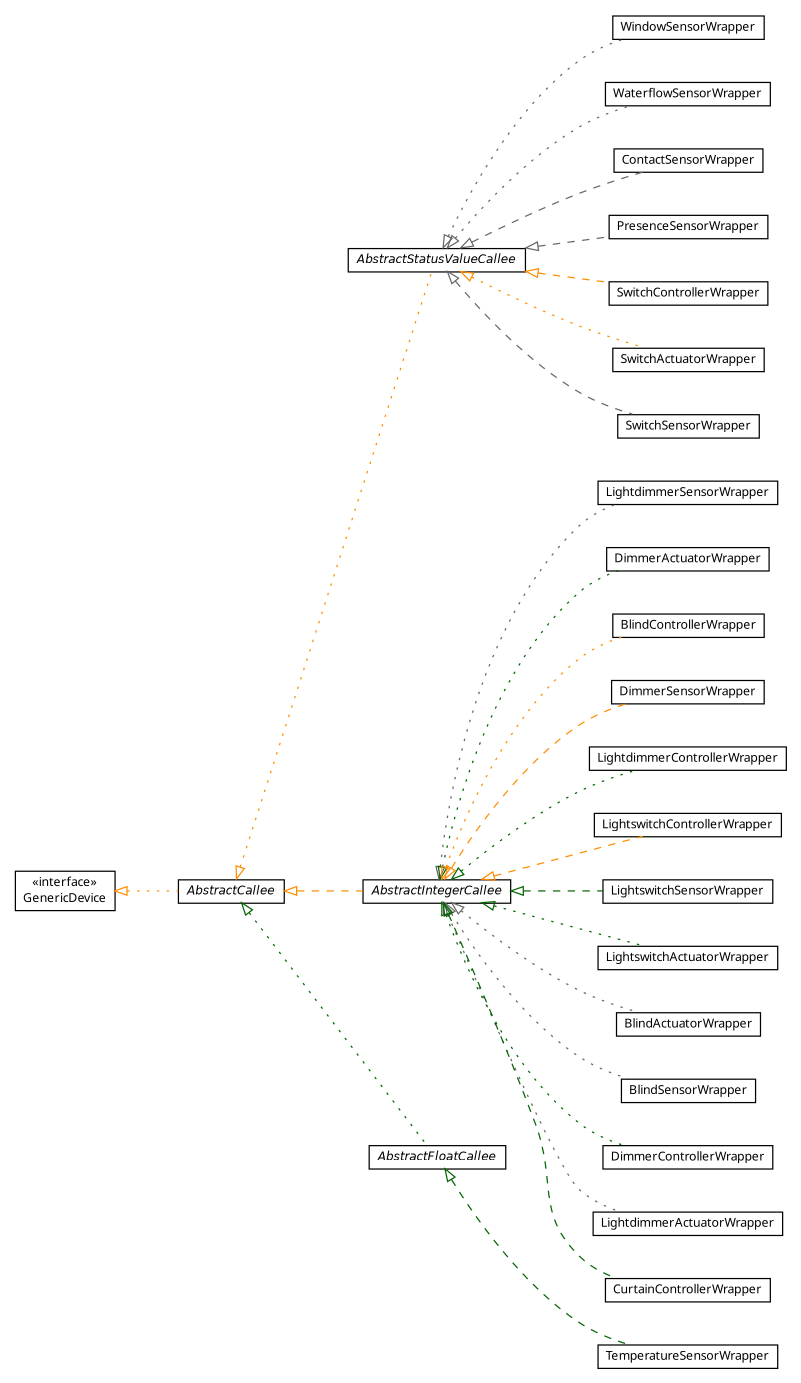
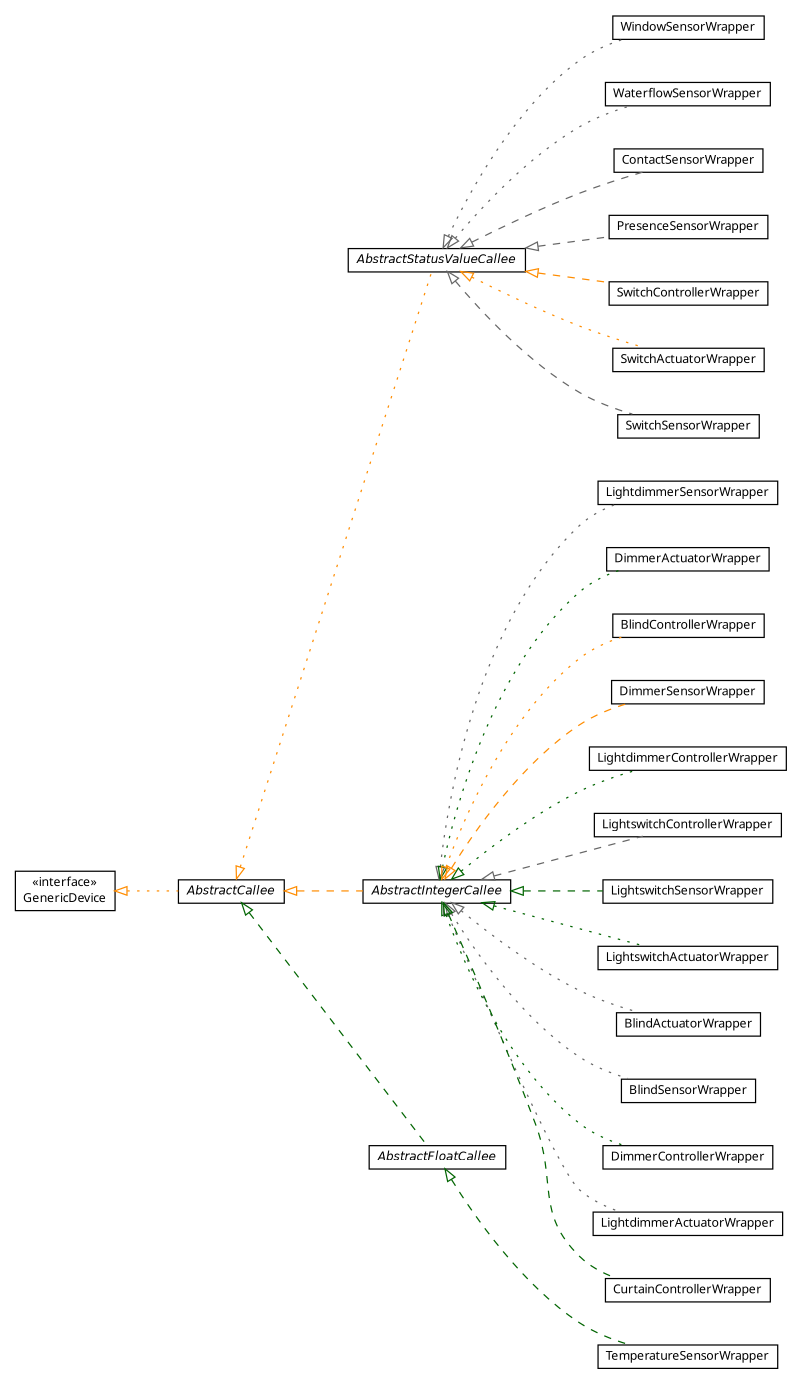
edge "LightswitchControllerWrapper" -> "AbstractIntegerCallee": color darkorange -> gray40
edge "AbstractFloatCallee" -> "AbstractCallee": style dotted -> dashed
